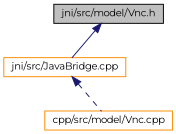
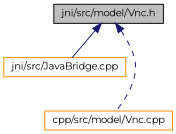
edge "cpp/src/model/Vnc.cpp" -> "jni/src/JavaBridge.cpp": now "cpp/src/model/Vnc.cpp" -> "jni/src/model/Vnc.h"
